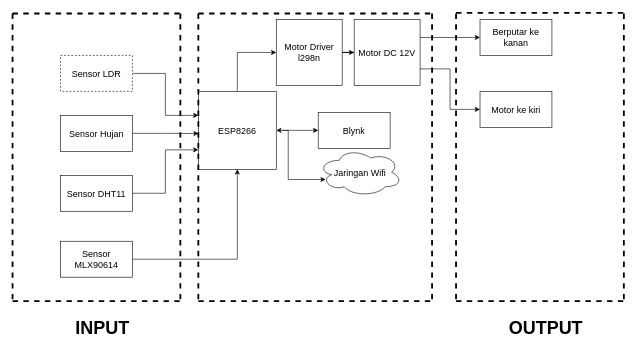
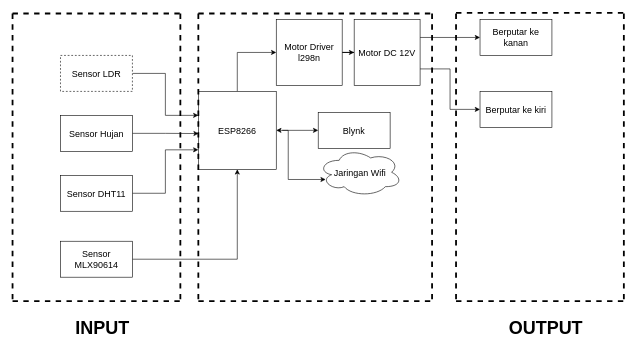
node "Motor ke kiri": label "Motor ke kiri" -> "Berputar ke kiri"
